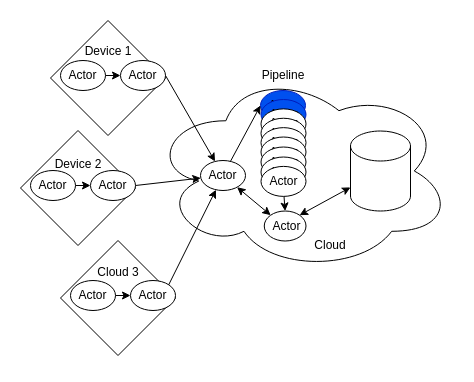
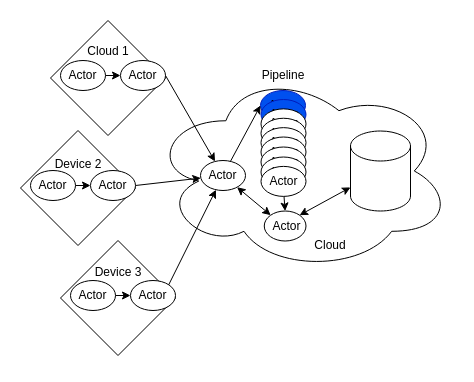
node "Device 1": label "Device 1" -> "Cloud 1"
node "Cloud 3": label "Cloud 3" -> "Device 3"
